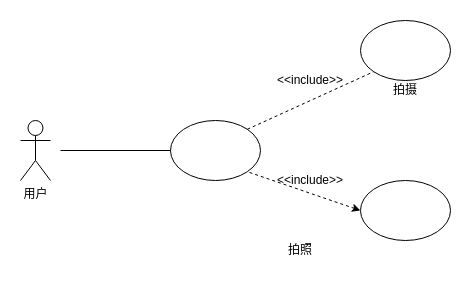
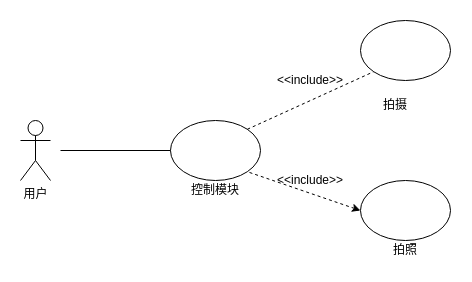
node "拍摄": moved (406, 91) -> (396, 106)
node "控制模块": added
node "拍照": moved (301, 251) -> (406, 251)
